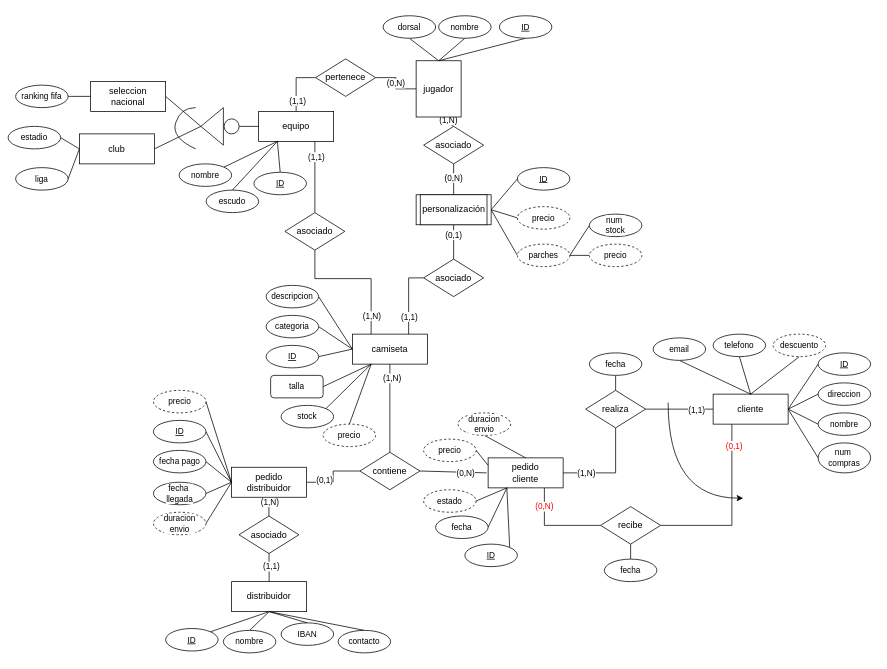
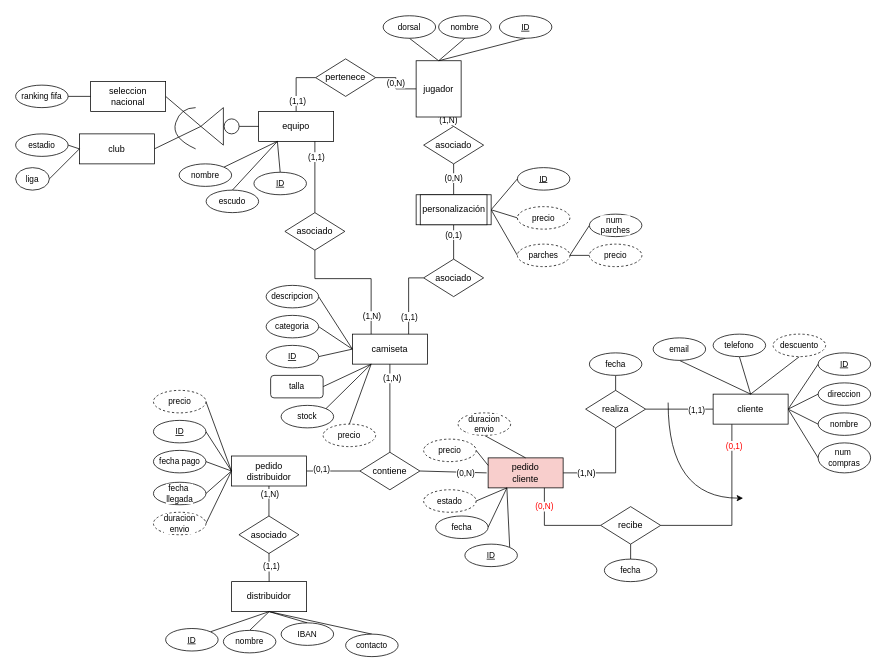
node "estadio": moved (34, 138) -> (42, 145)
node "liga": size 53x23 -> 34x23
node "num stock": label "num stock" -> "num parches"
node "pedido cliente": fillcolor #ffffff -> #f8cecc
node "pedido distribuidor": moved (269, 482) -> (269, 471)
node "contacto": moved (364, 642) -> (372, 645)
